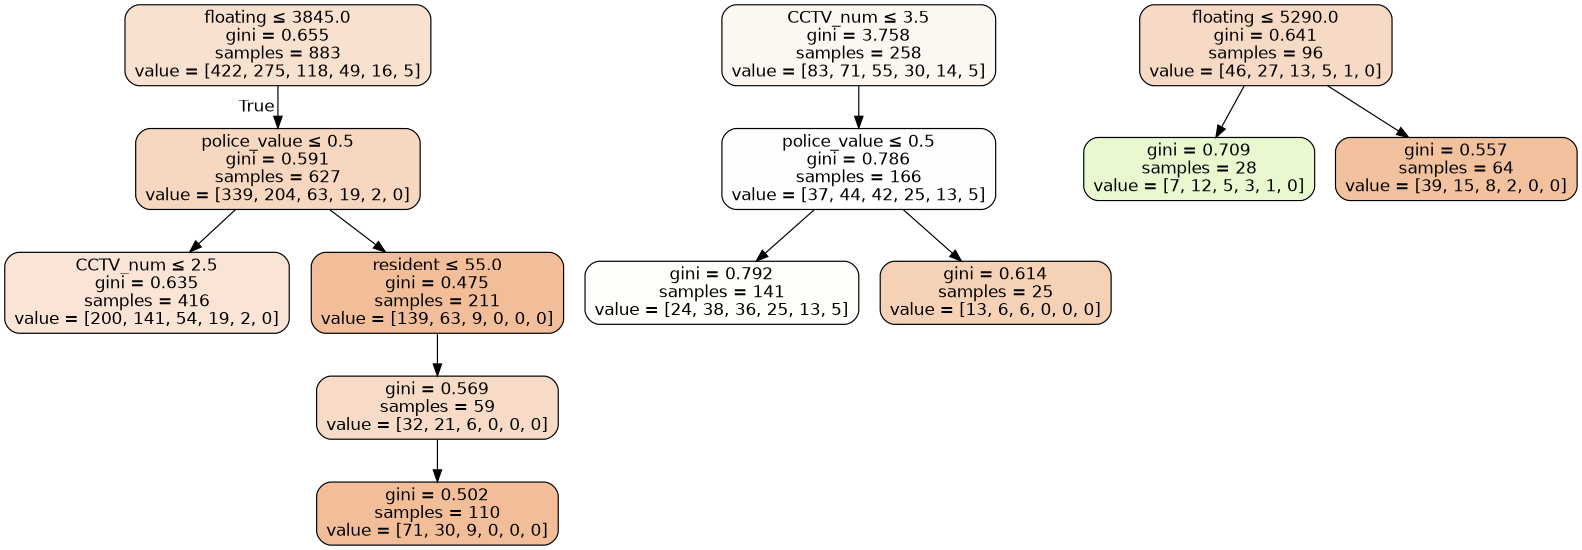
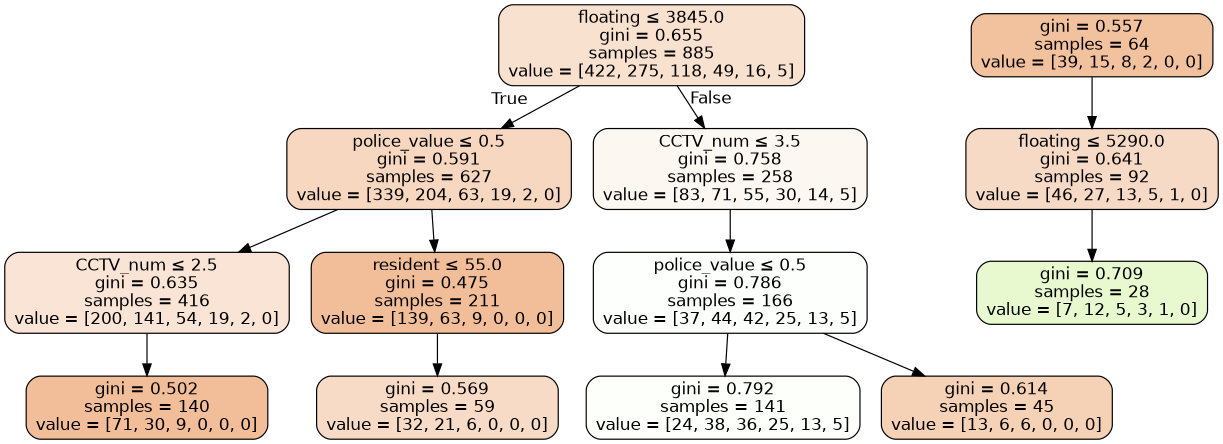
node "CCTV_num ≤ 3.5": text "gini = 3.758" -> "gini = 0.758"
node "floating ≤ 3845.0": text "samples = 883" -> "samples = 885"
node "floating ≤ 5290.0": text "samples = 96" -> "samples = 92"
edge "floating ≤ 3845.0" -> "CCTV_num ≤ 3.5": added
edge "floating ≤ 5290.0" -> "gini = 0.557": reversed
node "gini = 0.614": text "samples = 25" -> "samples = 45"
edge "gini = 0.569" -> "gini = 0.502": now "CCTV_num ≤ 2.5" -> "gini = 0.502"
node "gini = 0.502": text "samples = 110" -> "samples = 140"
